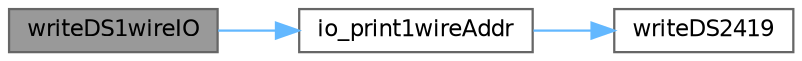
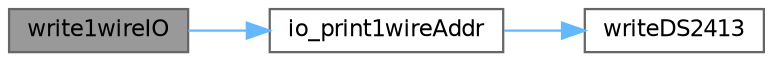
node "writeDS1wireIO": label "writeDS1wireIO" -> "write1wireIO"
node "writeDS2419": label "writeDS2419" -> "writeDS2413"
